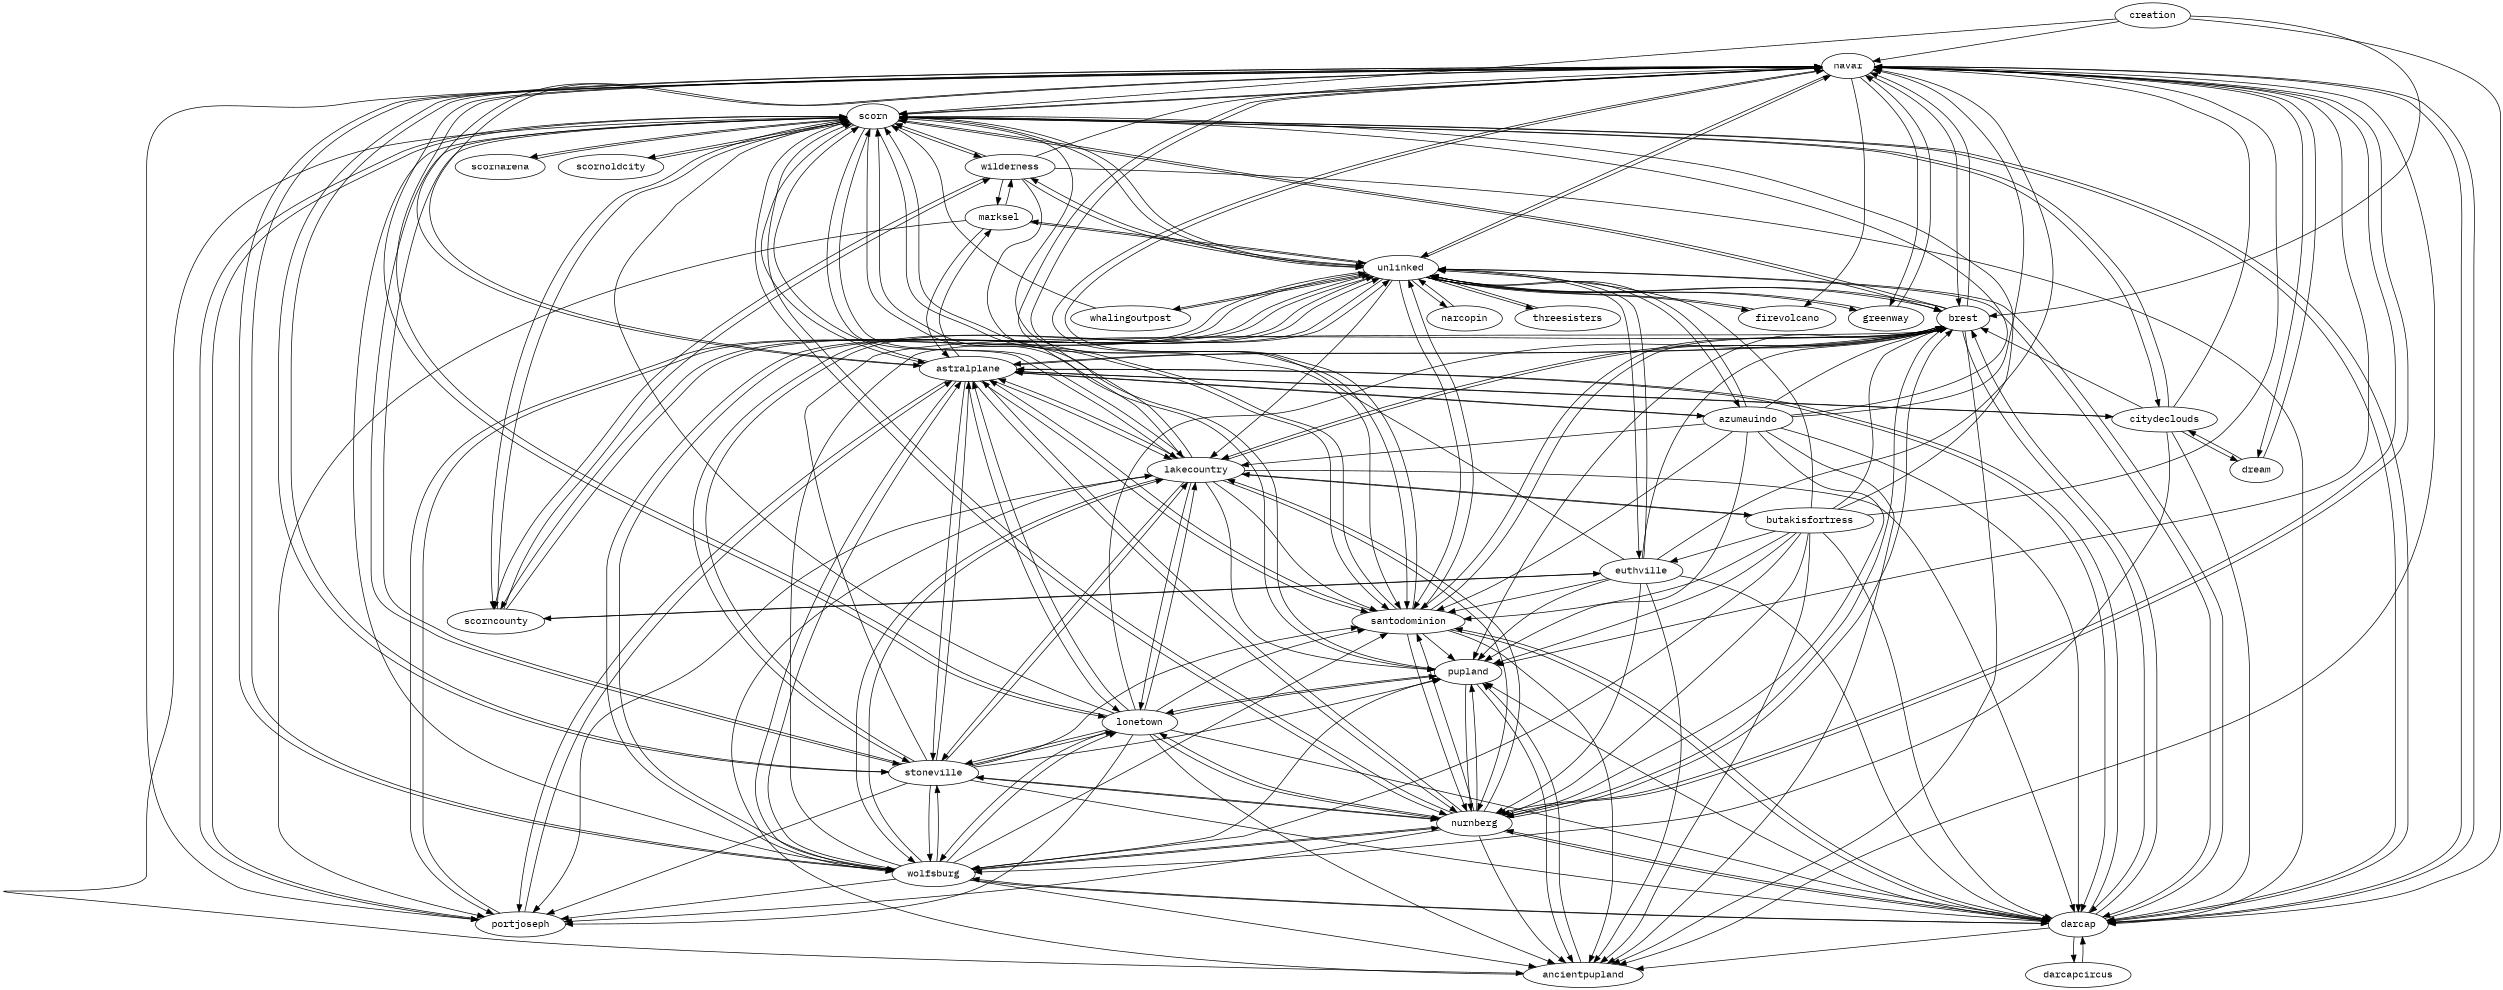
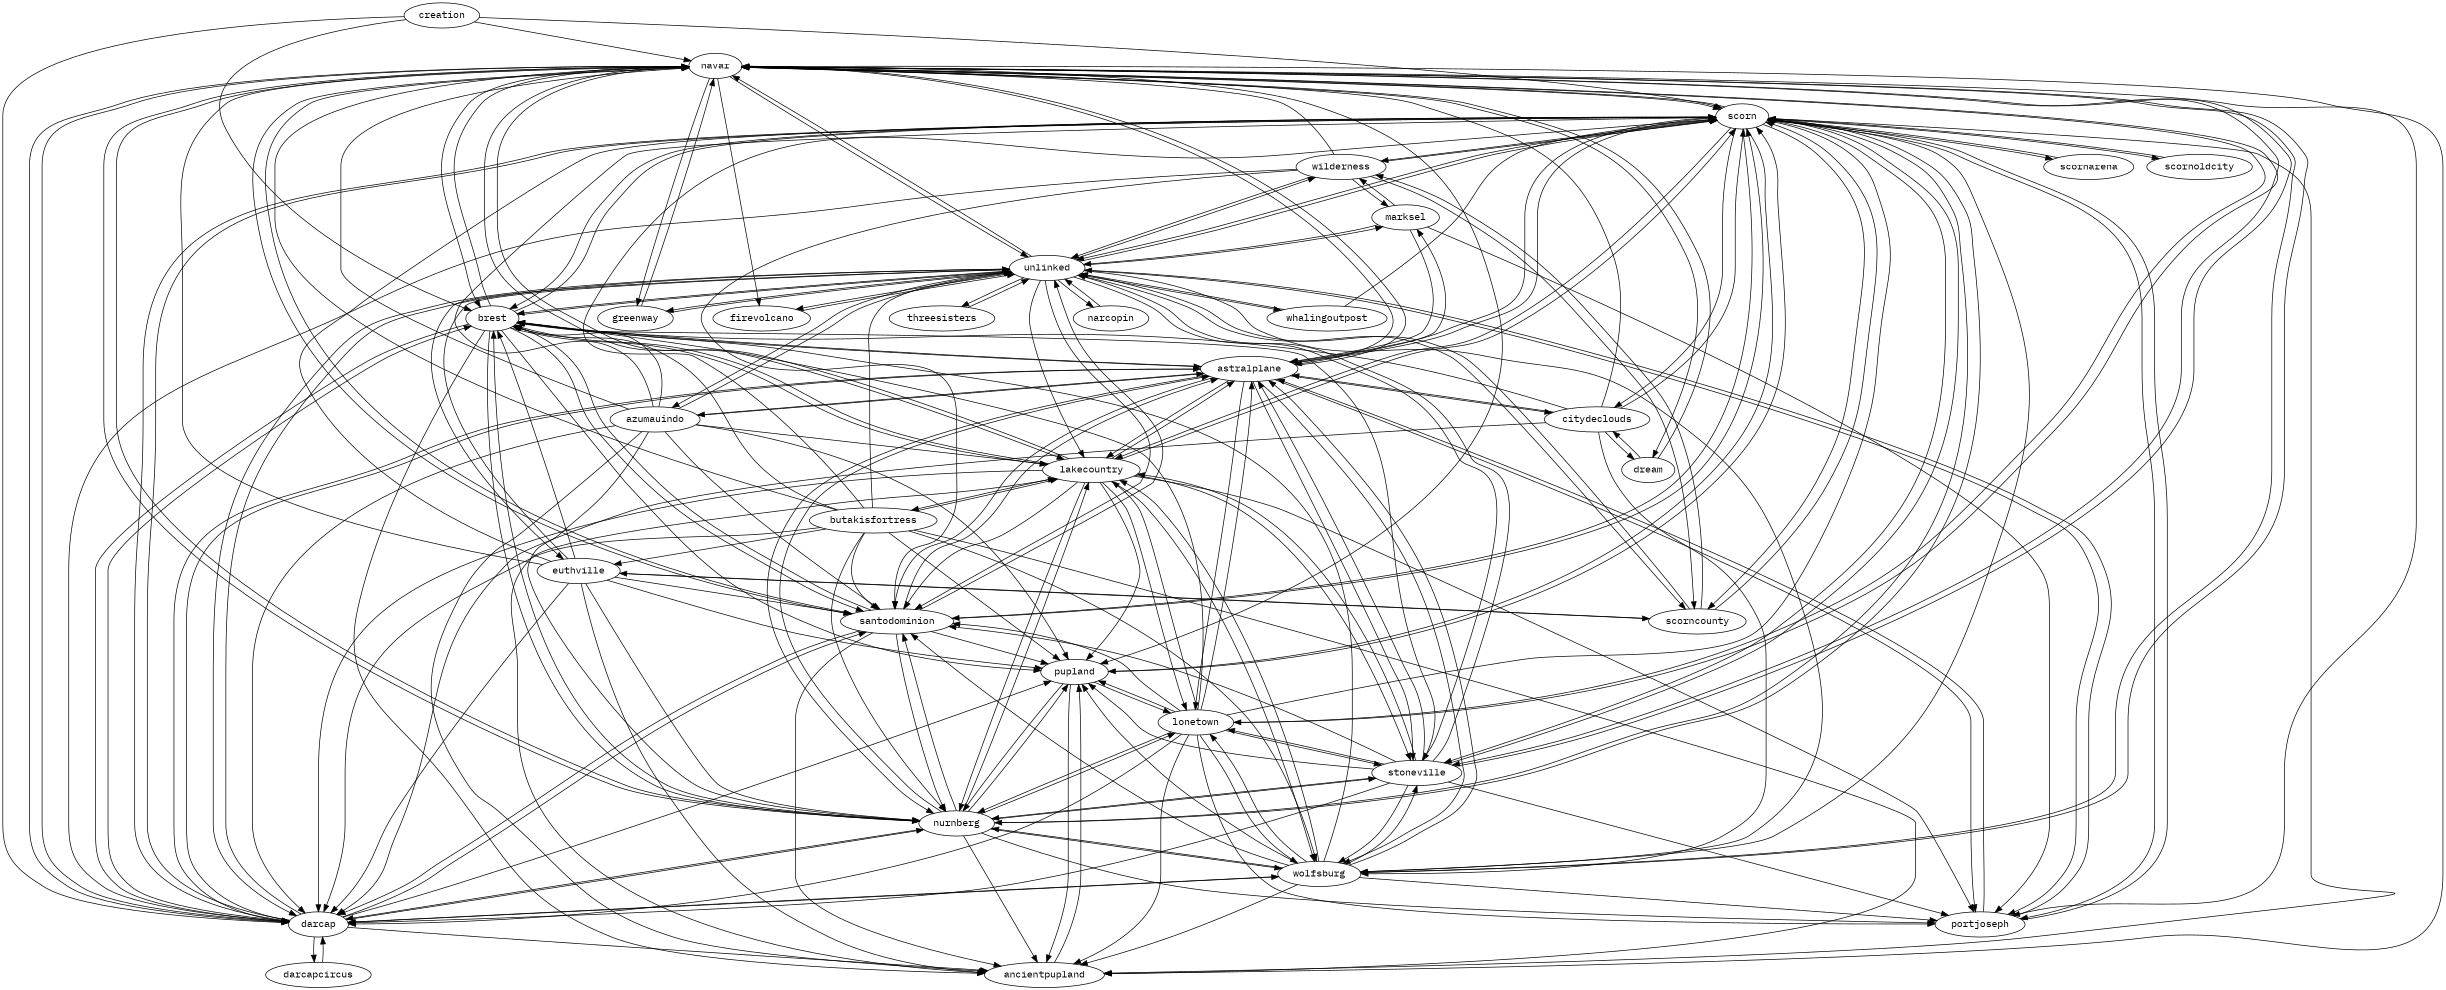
edge "wolfsburg" -> "unlinked": removed
